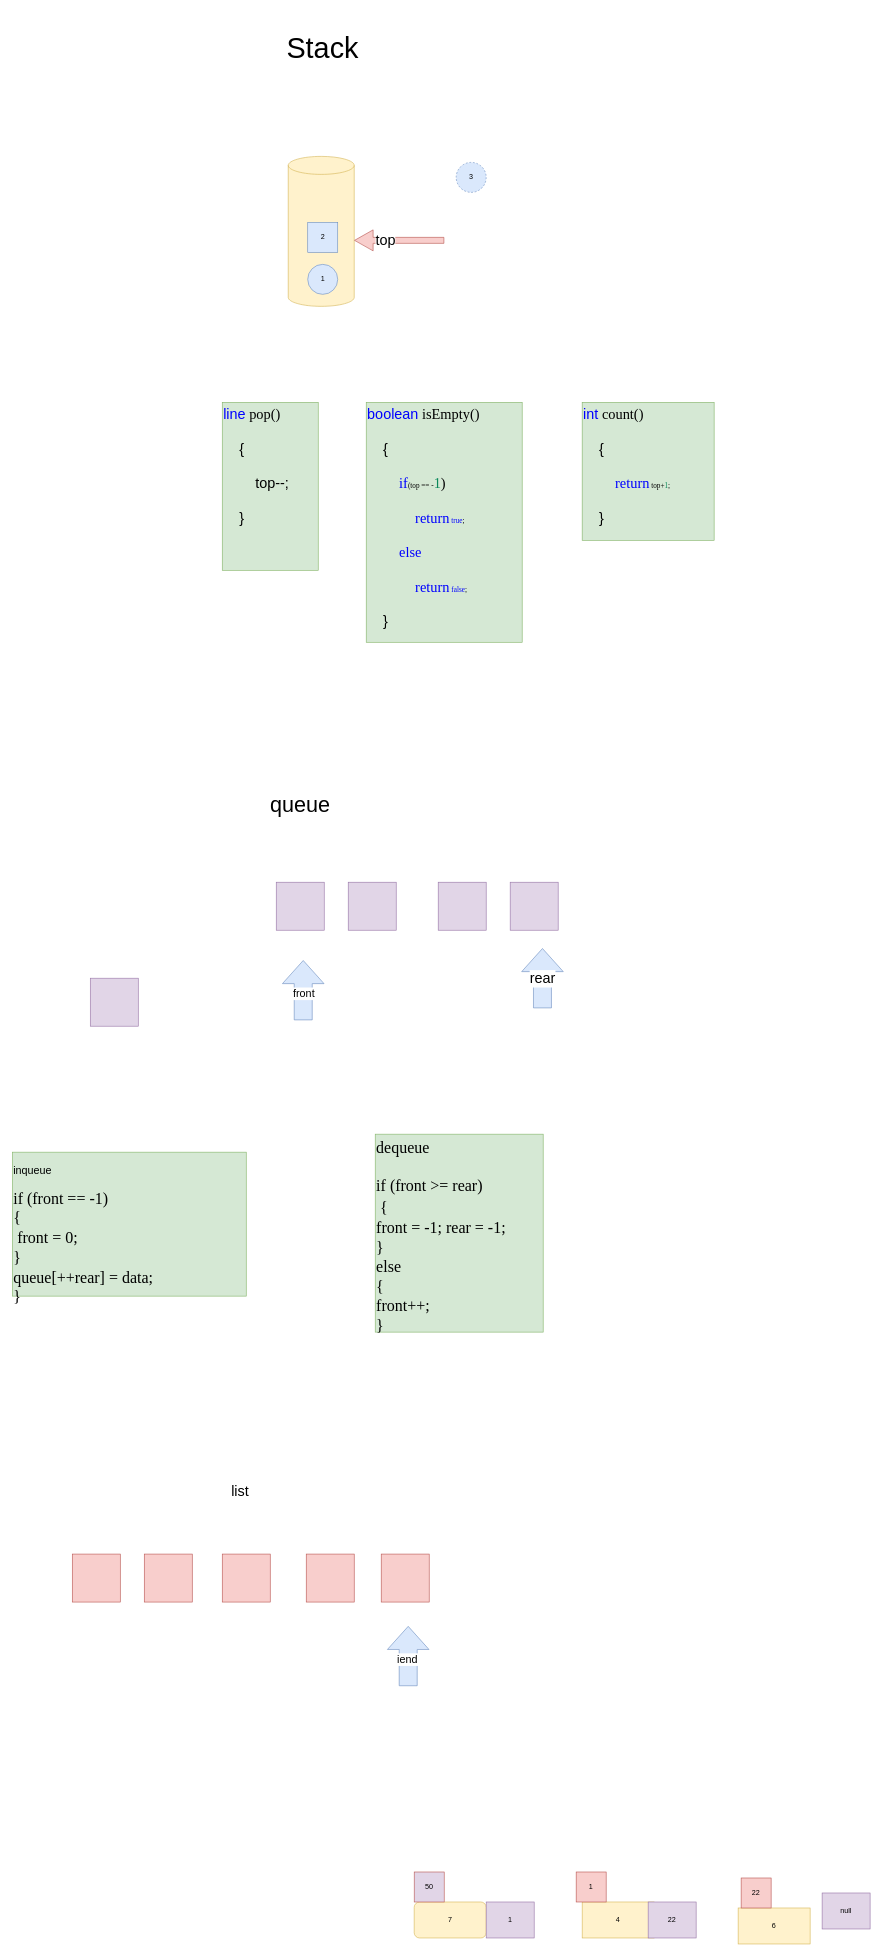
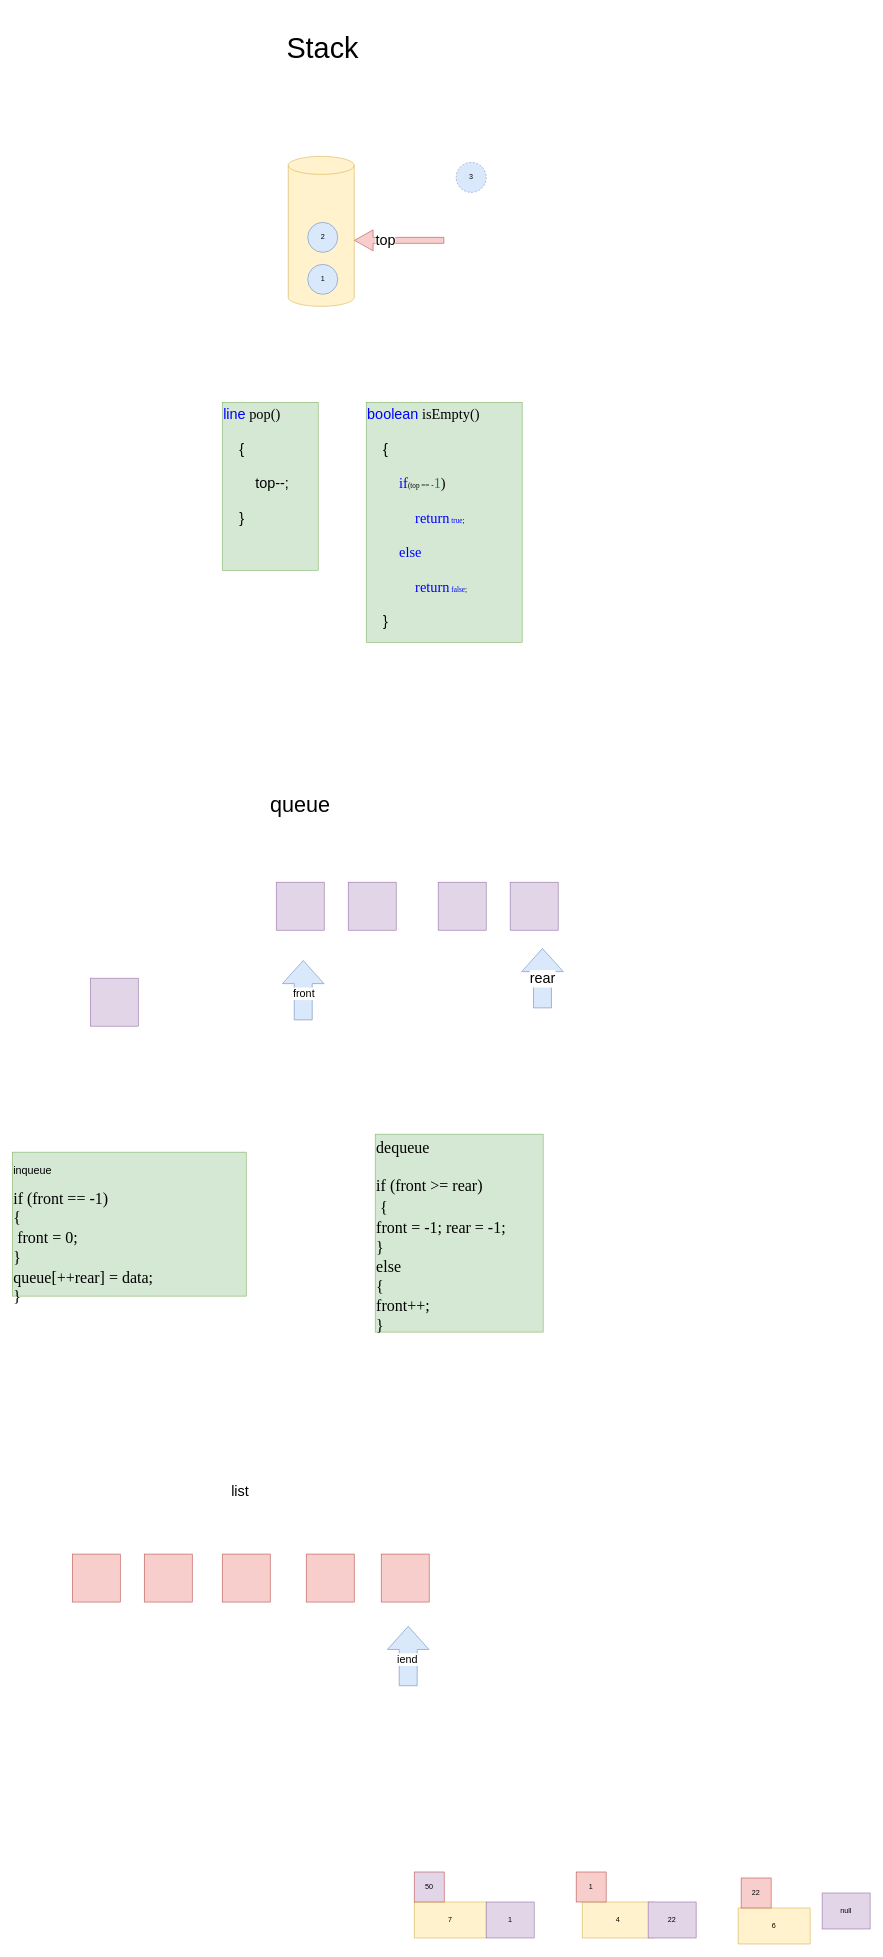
node "2": shape rectangle -> ellipse
node "int count() { return top+1; }": removed
node "7": shape rounded rectangle -> rectangle
